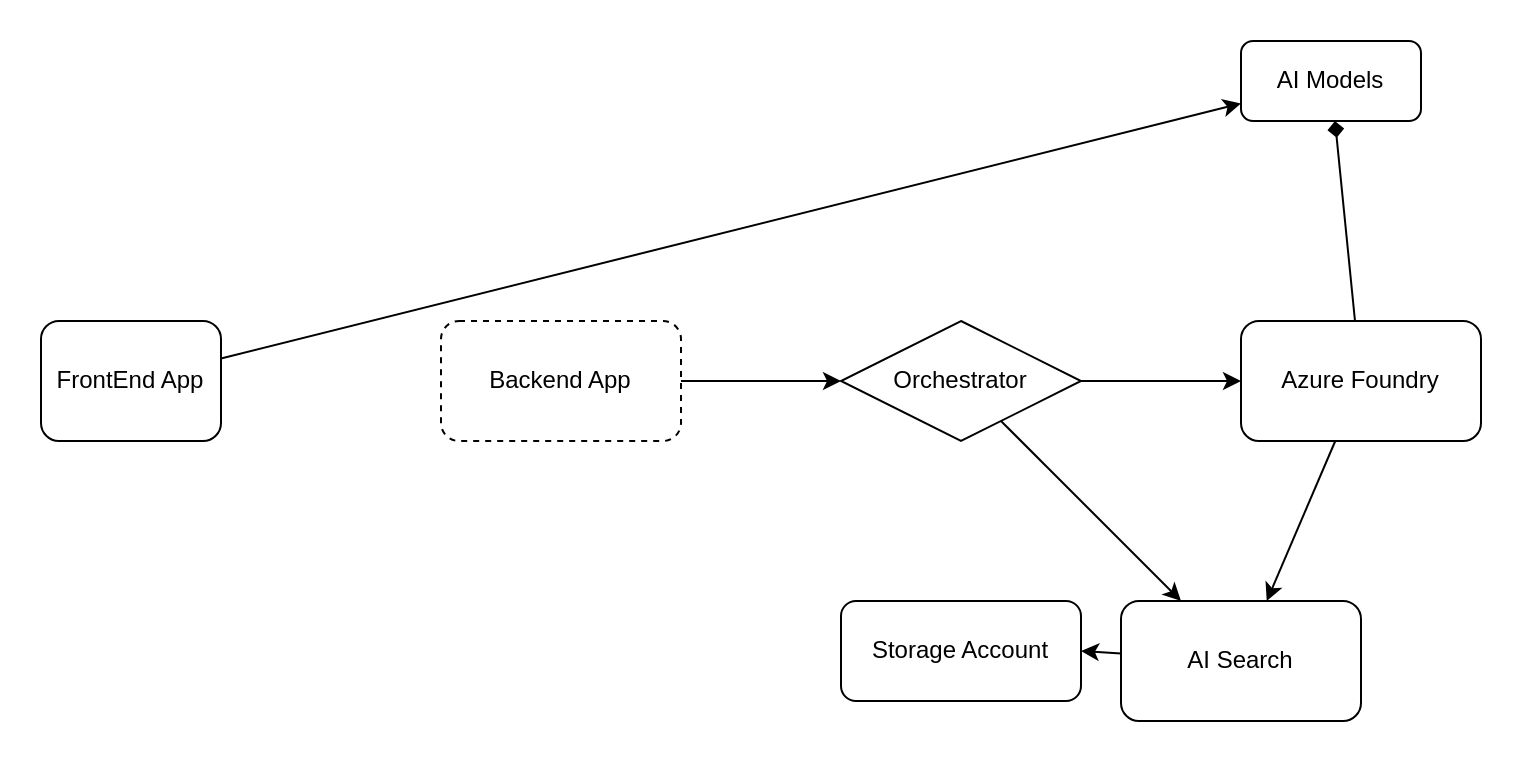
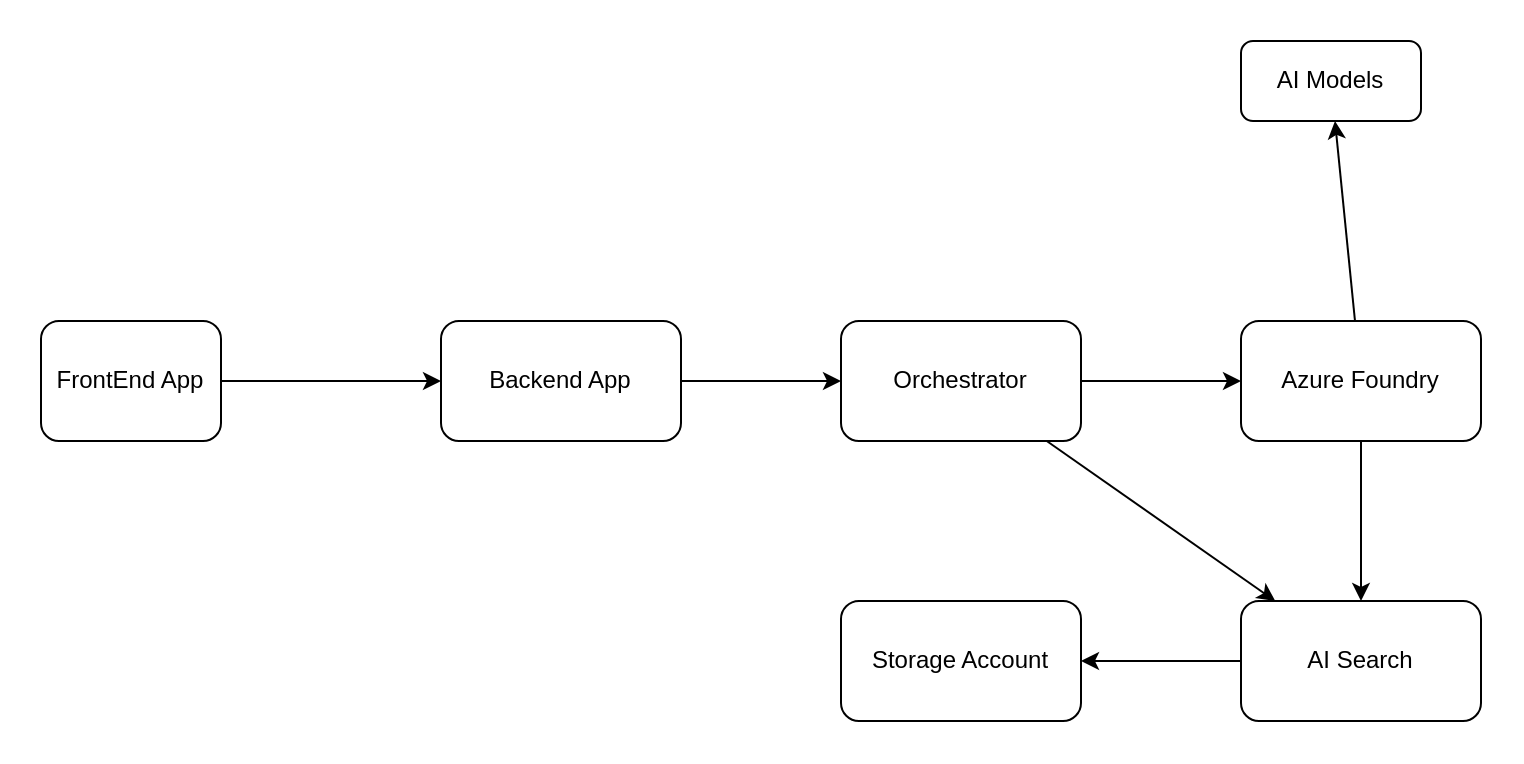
edge "Azure Foundry" -> "AI Models": arrowhead diamond -> classic
edge "FrontEnd App" -> "AI Models": now "FrontEnd App" -> "Backend App"
node "Backend App": style dashed -> solid
node "Orchestrator": shape diamond -> rounded rectangle
node "Storage Account": size 240x100 -> 240x120
node "AI Search": moved (1241, 661) -> (1361, 661)
